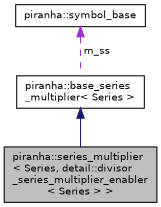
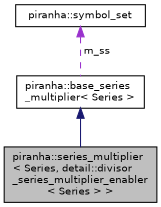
node "piranha::symbol_base": label "piranha::symbol_base" -> "piranha::symbol_set"
